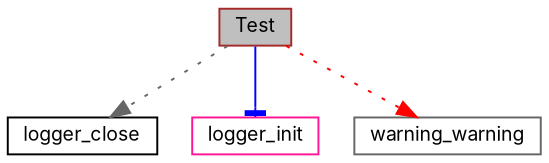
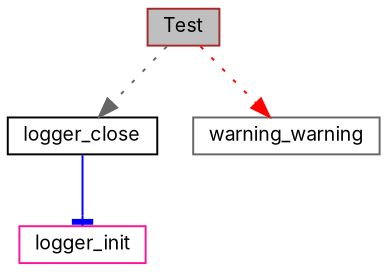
edge "Test" -> "logger_init": now "logger_close" -> "logger_init"
